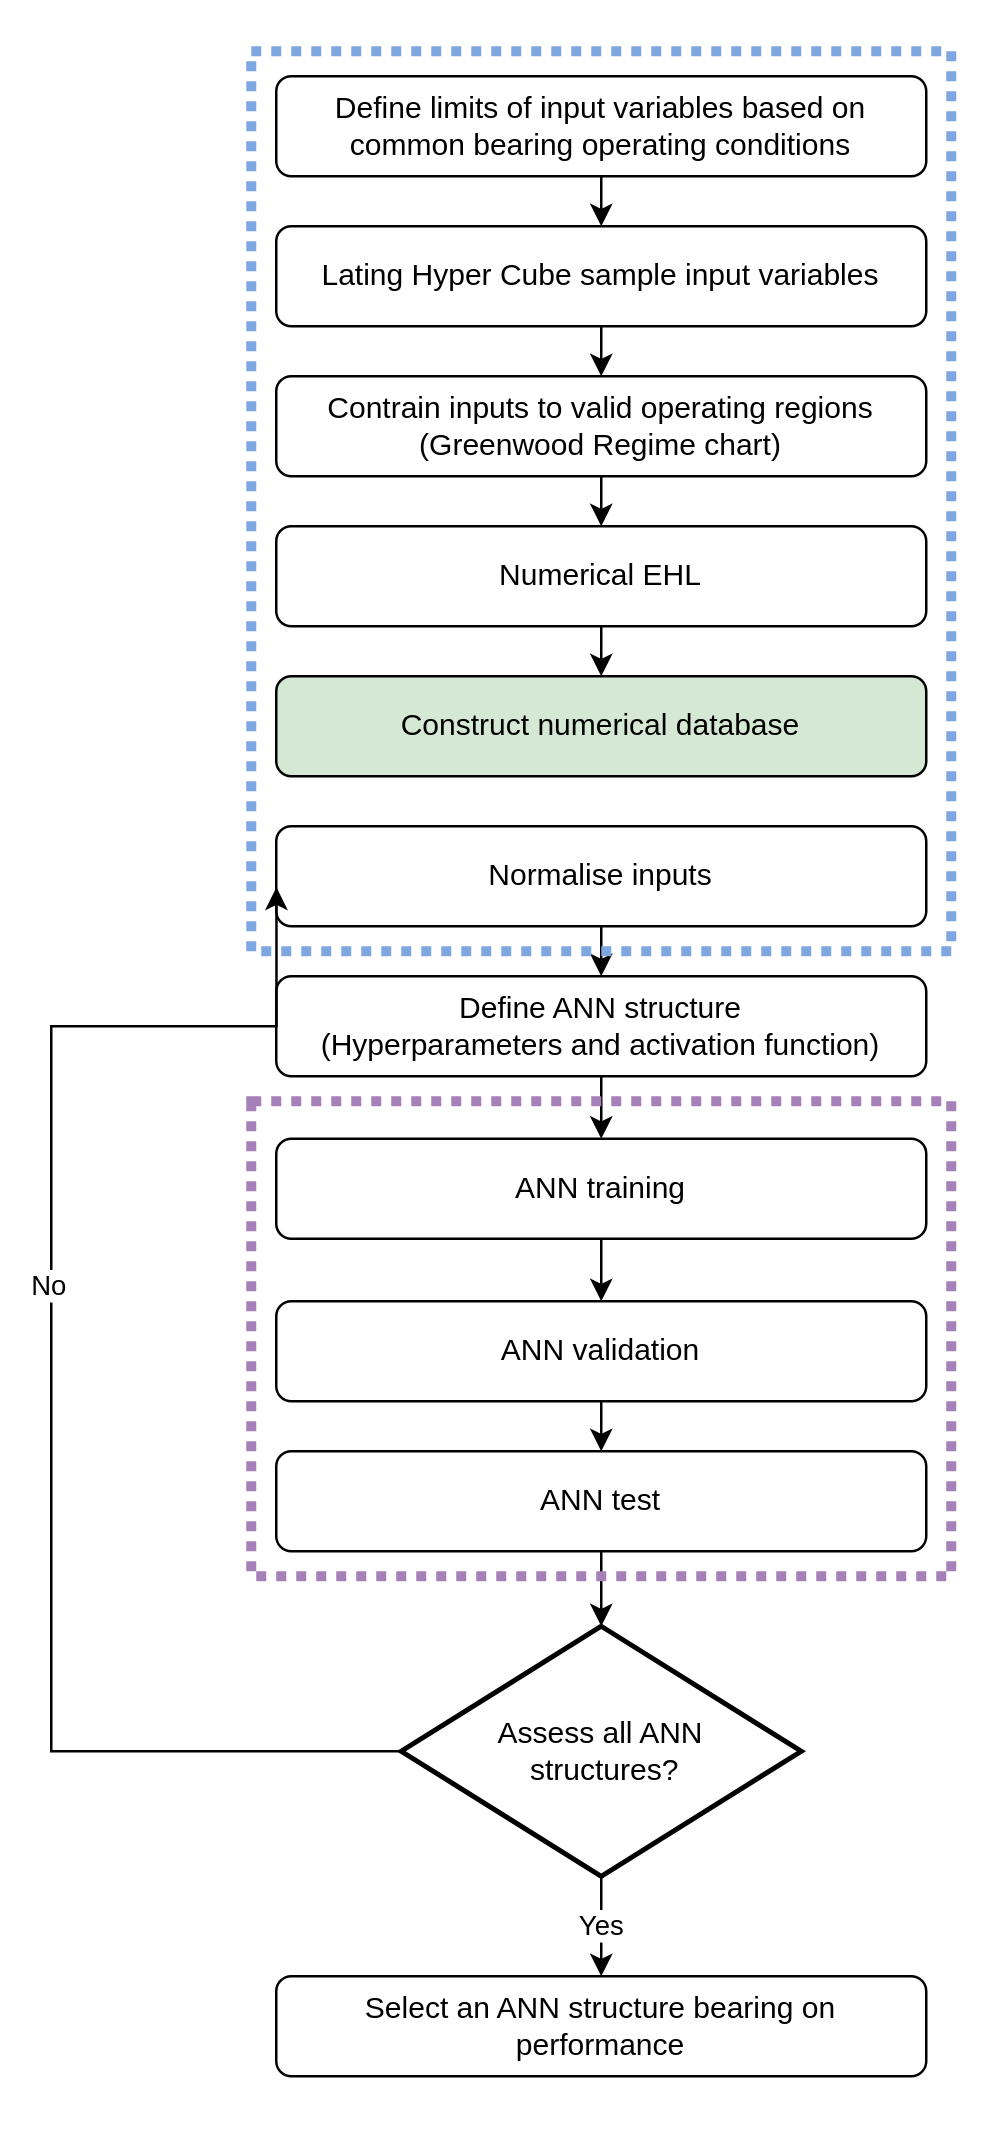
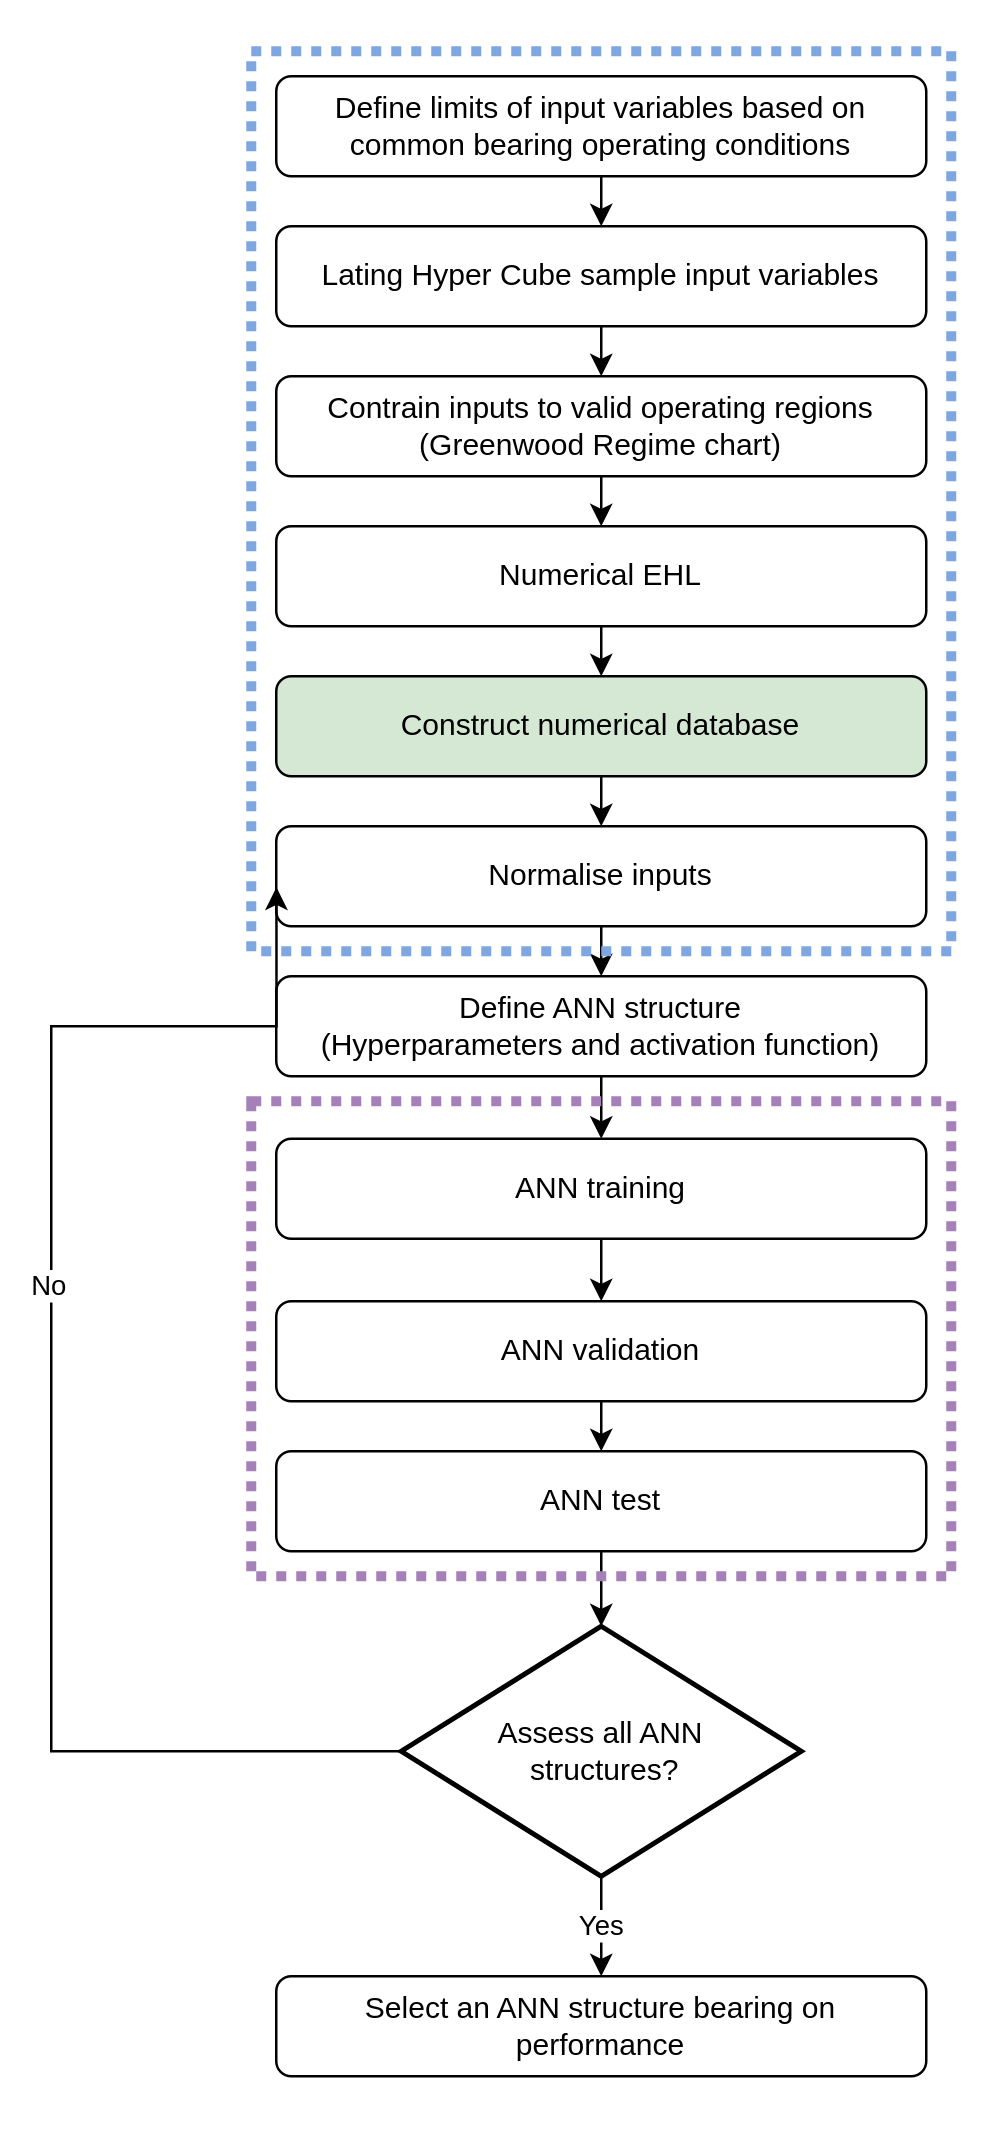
edge "Construct numerical database" -> "Normalise inputs": added
